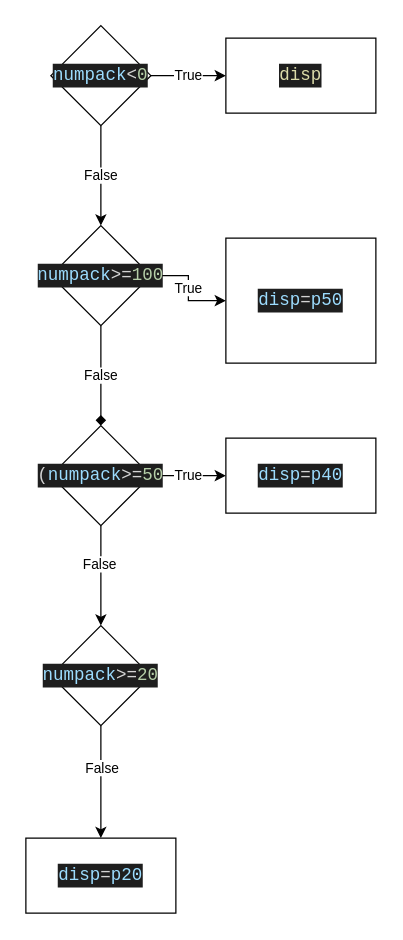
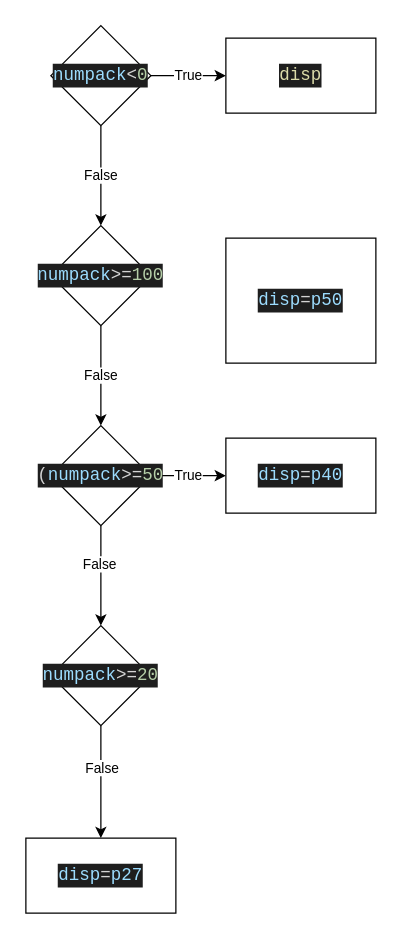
edge "numpack>=100" -> "disp=p50": removed, label "True"
edge "numpack>=100" -> "(numpack>=50": arrowhead diamond -> classic
node "disp=p20": label "disp=p20" -> "disp=p27"
